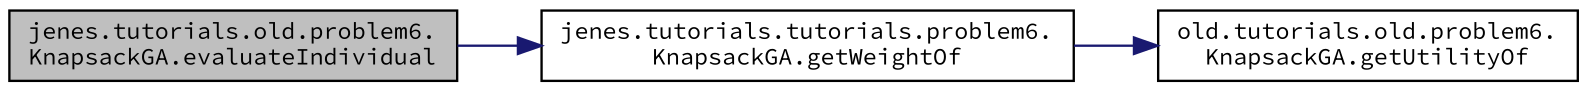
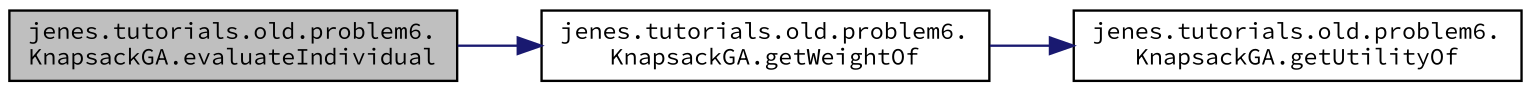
node "jenes.tutorials.tutorials.problem6. KnapsackGA.getWeightOf": label "jenes.tutorials.tutorials.problem6. KnapsackGA.getWeightOf" -> "jenes.tutorials.old.problem6. KnapsackGA.getWeightOf"
node "old.tutorials.old.problem6. KnapsackGA.getUtilityOf": label "old.tutorials.old.problem6. KnapsackGA.getUtilityOf" -> "jenes.tutorials.old.problem6. KnapsackGA.getUtilityOf"
